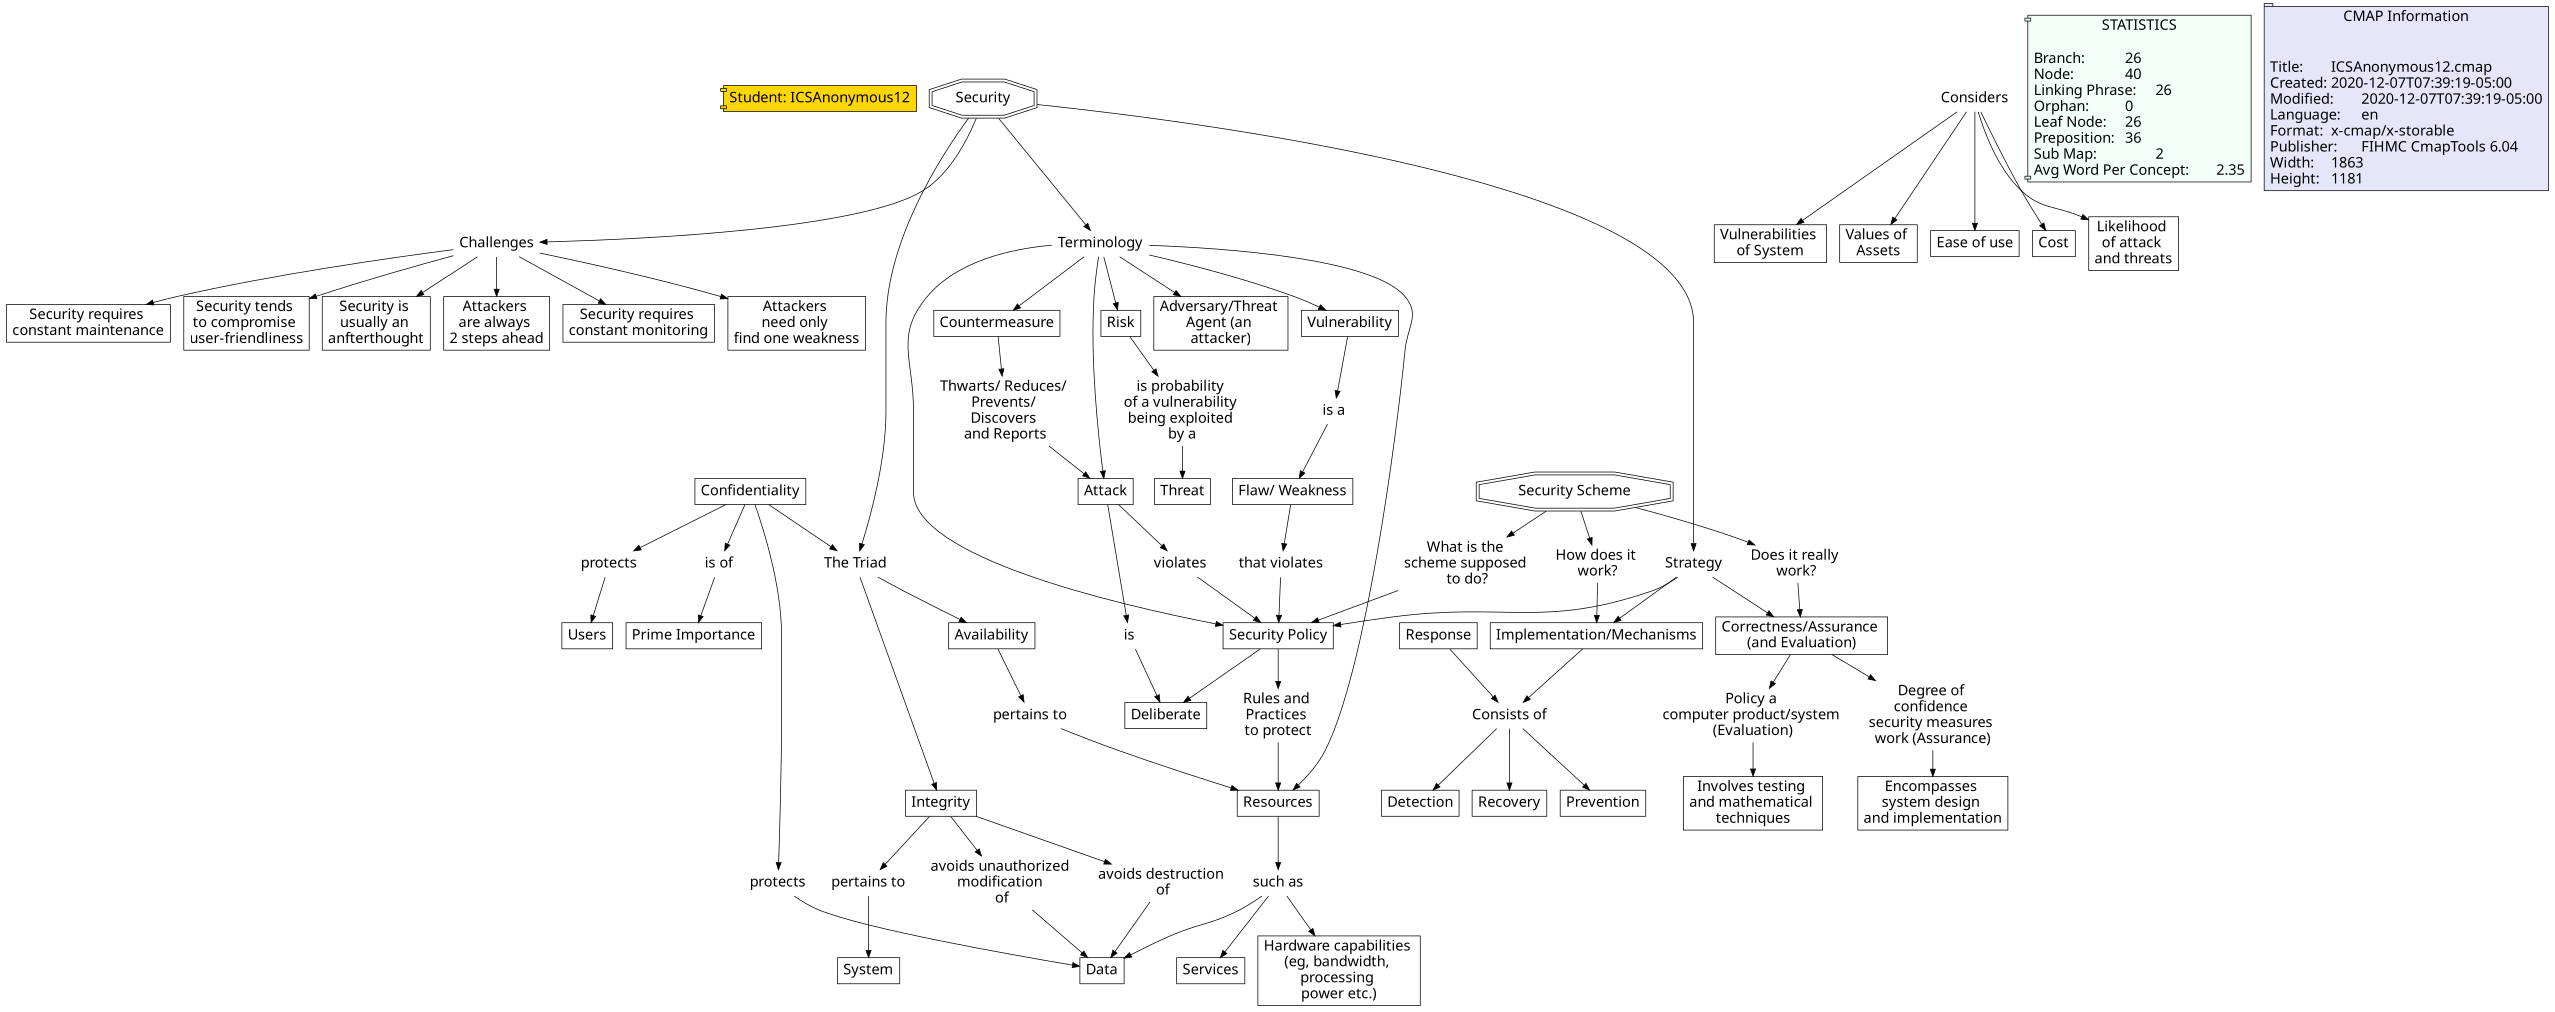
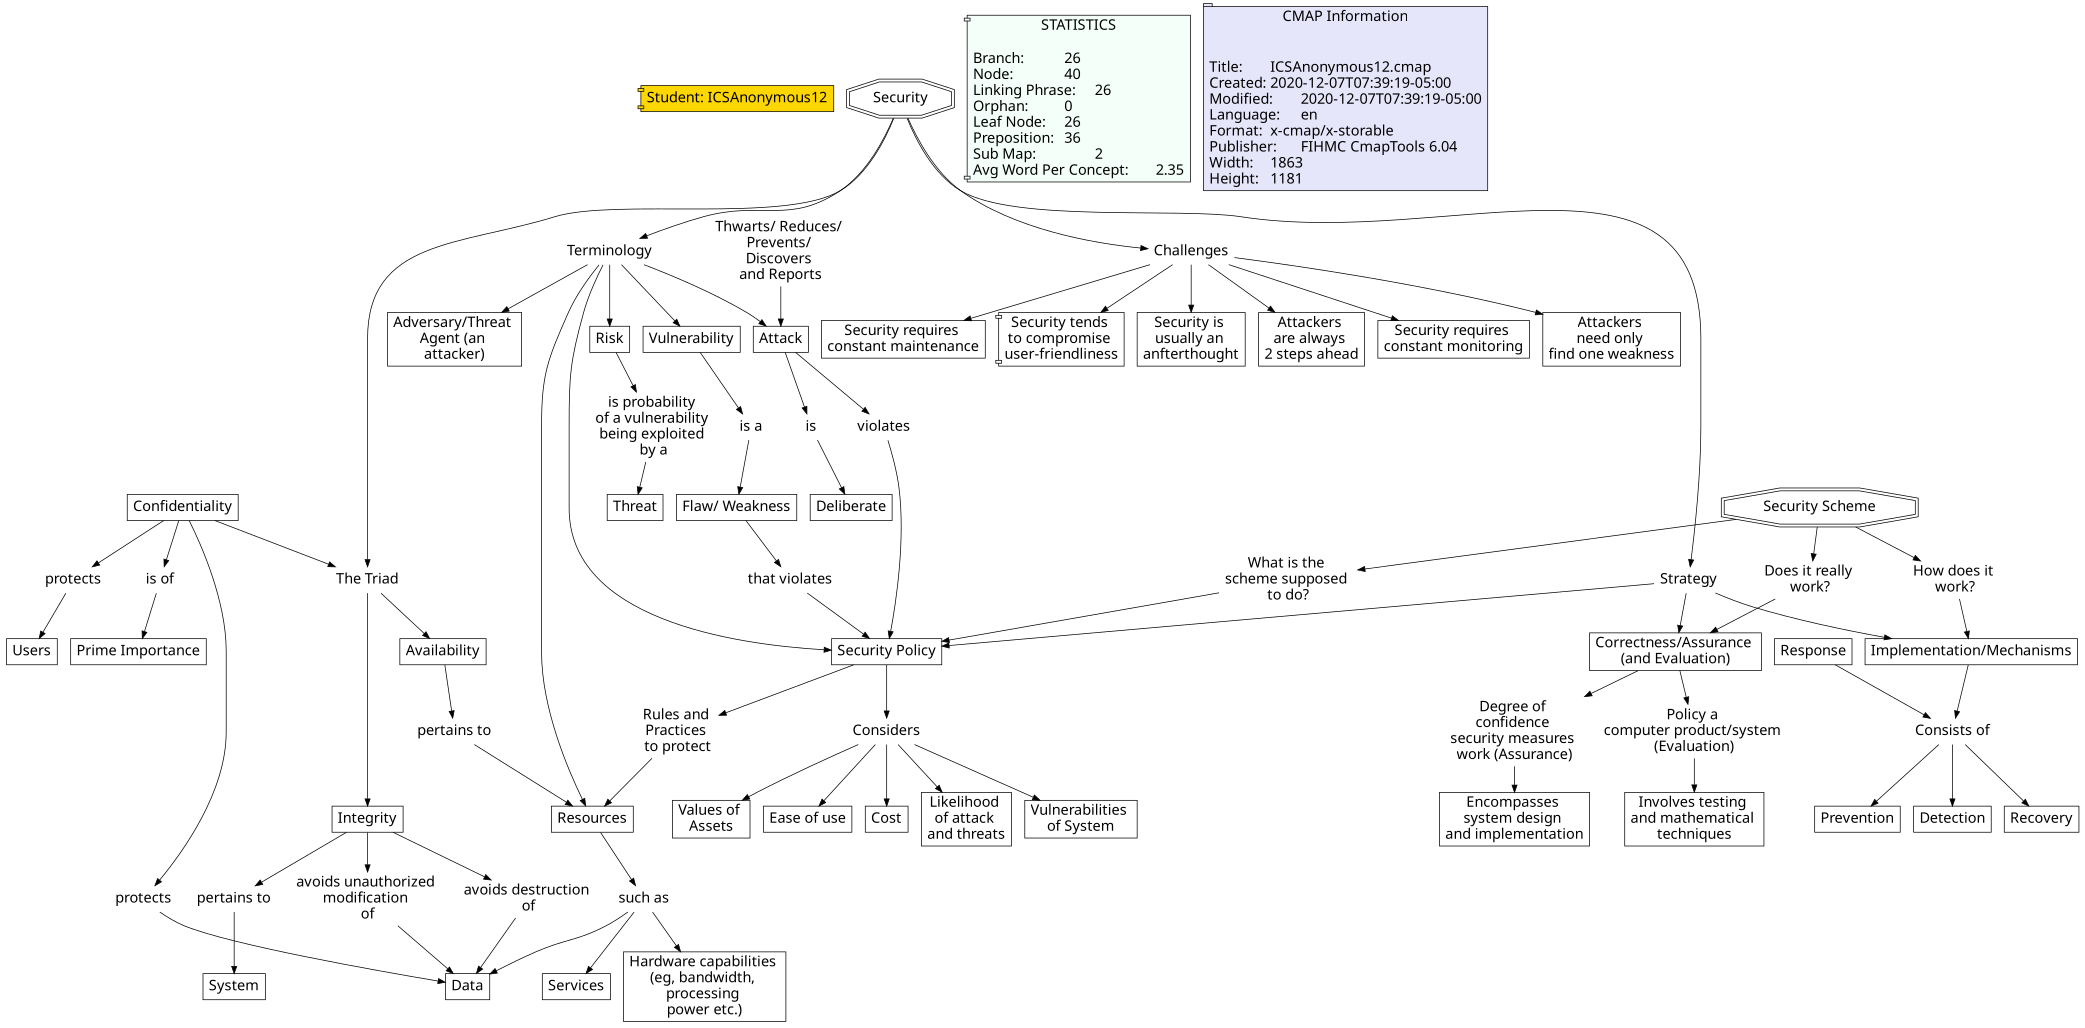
node "Security tends to compromise user-friendliness": shape box -> component
node "Countermeasure": removed
edge "Security Policy" -> "Deliberate": now "Security Policy" -> "Considers"
